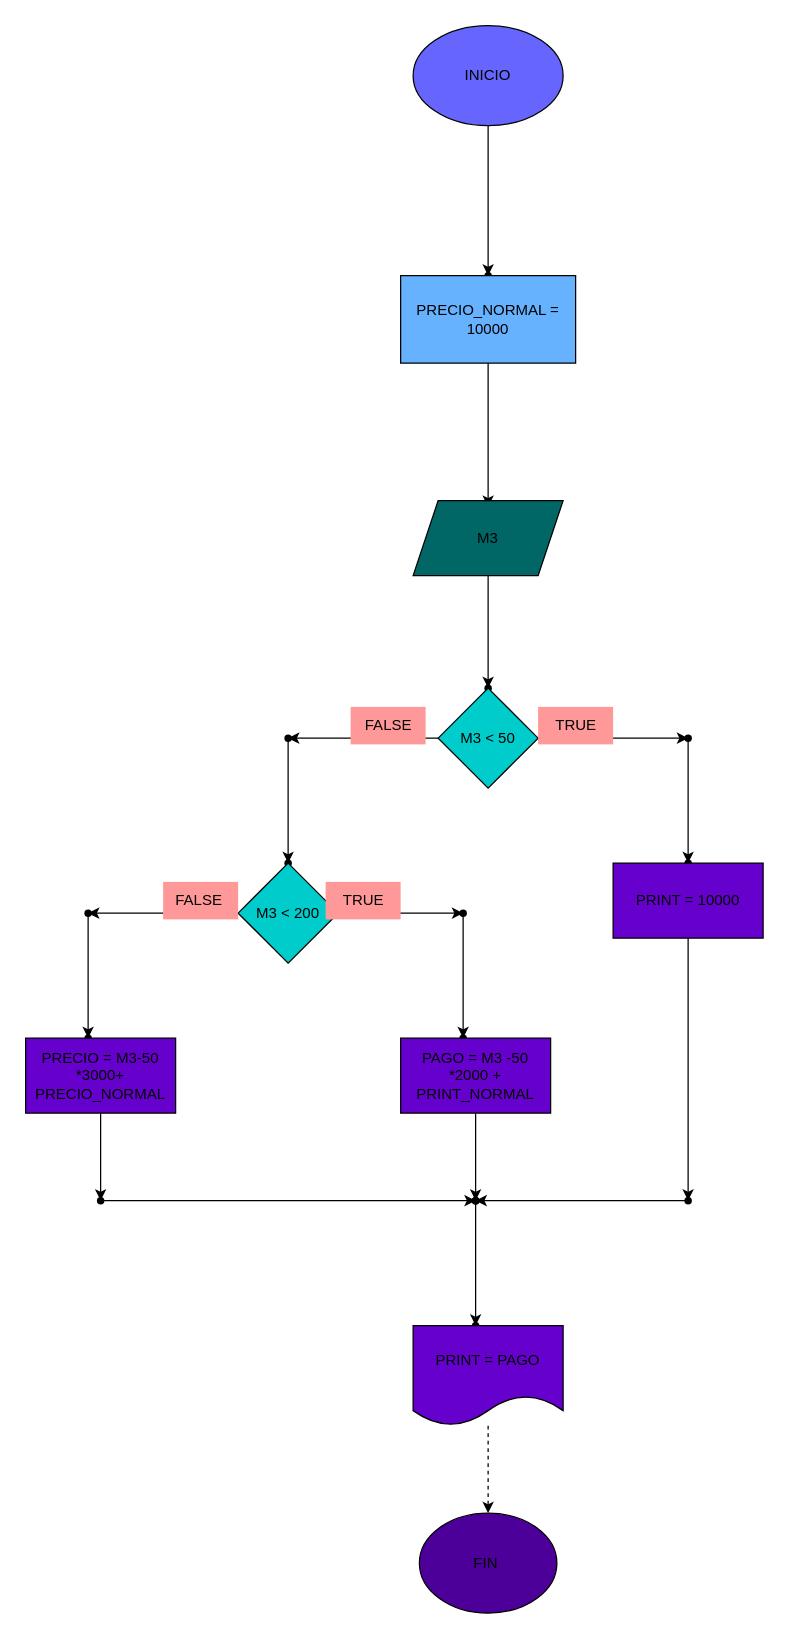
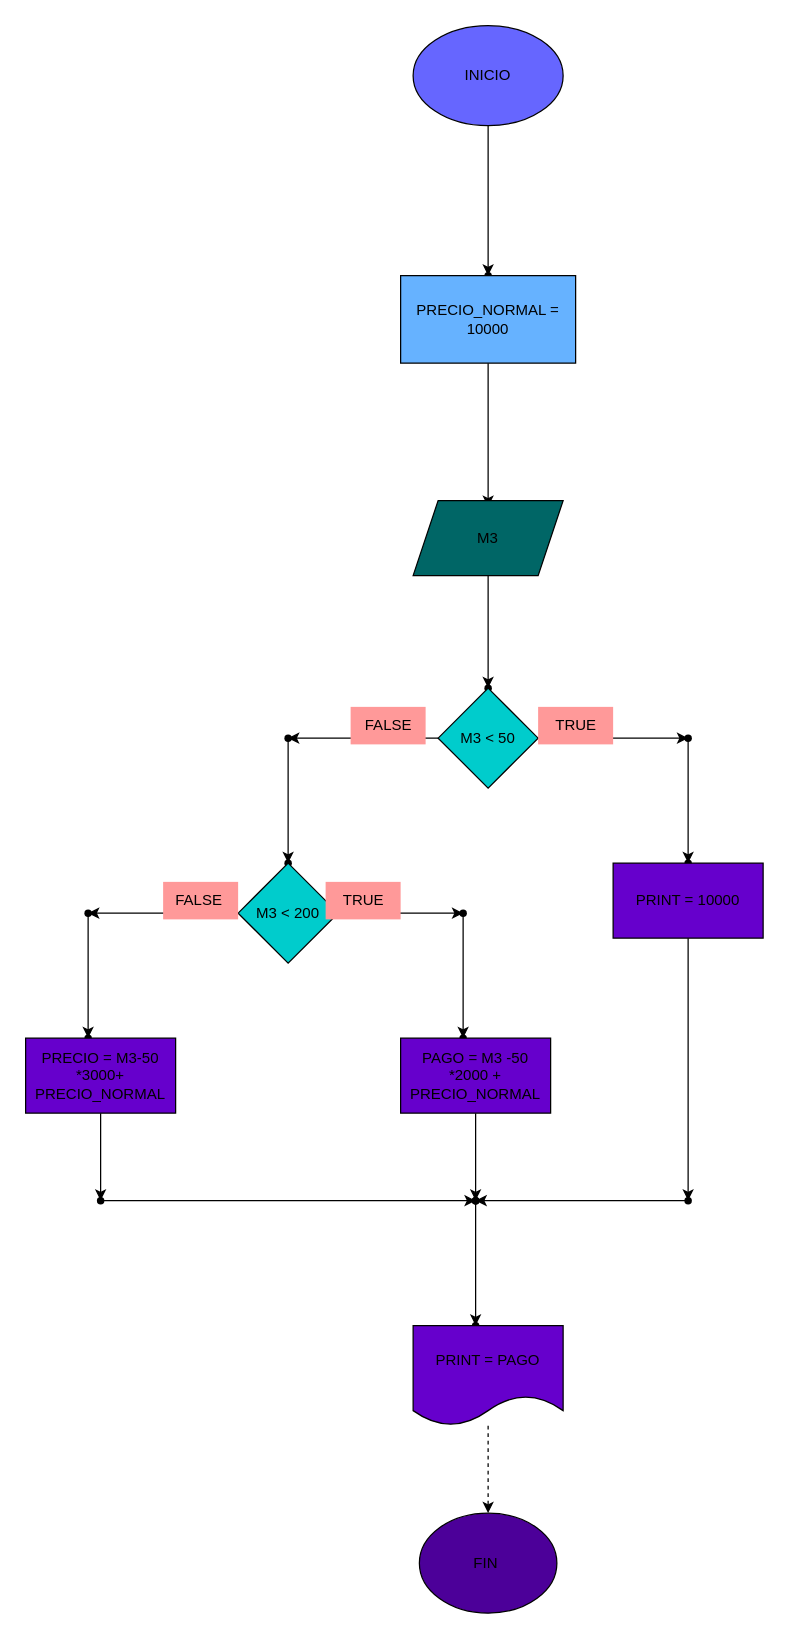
node "PAGO = M3 -50 *2000 + PRINT_NORMAL": label "PAGO = M3 -50 *2000 + PRINT_NORMAL" -> "PAGO = M3 -50 *2000 + PRECIO_NORMAL"
